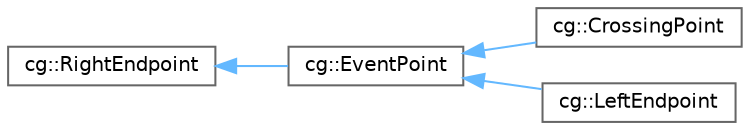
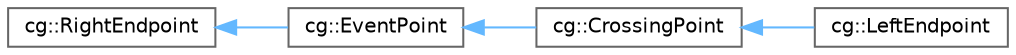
edge "cg::LeftEndpoint" -> "cg::EventPoint": now "cg::LeftEndpoint" -> "cg::CrossingPoint"
